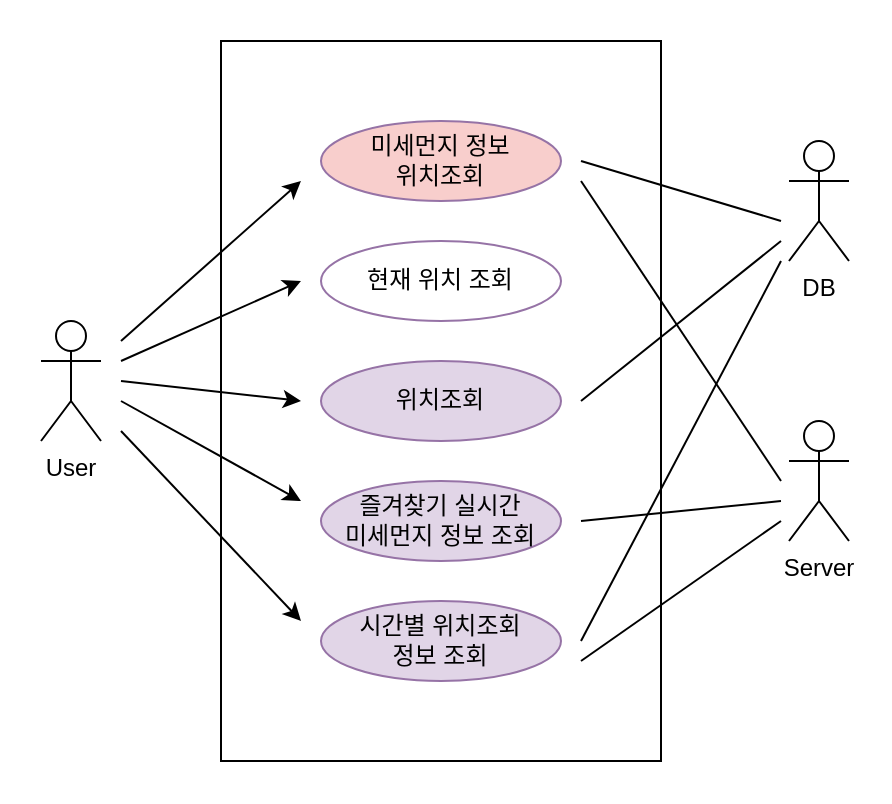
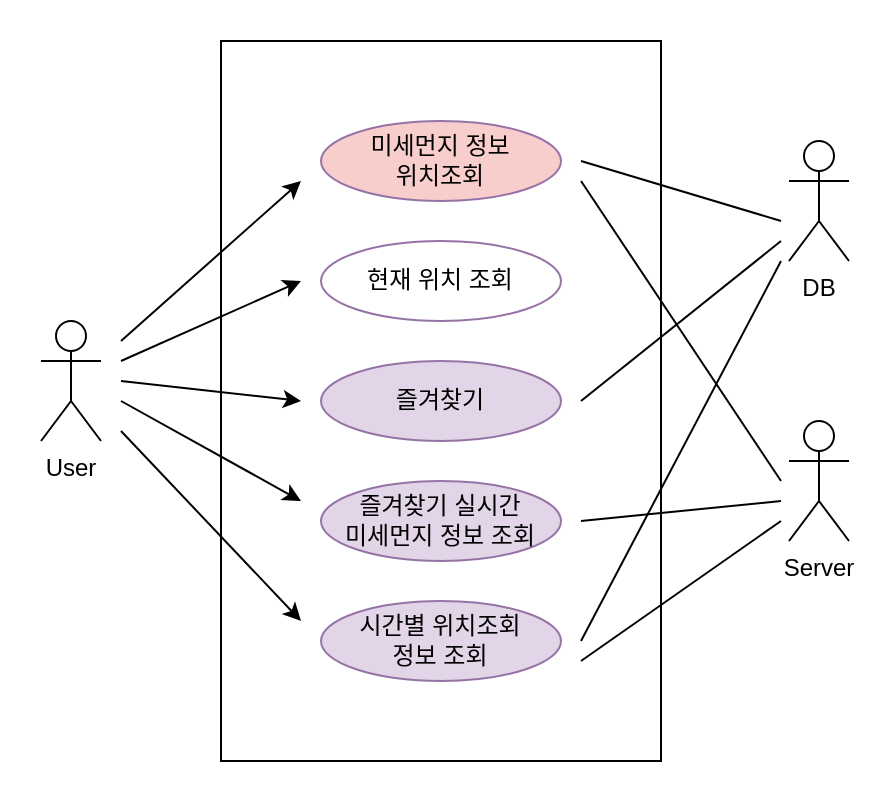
node "위치조회": label "위치조회" -> "즐겨찾기"
